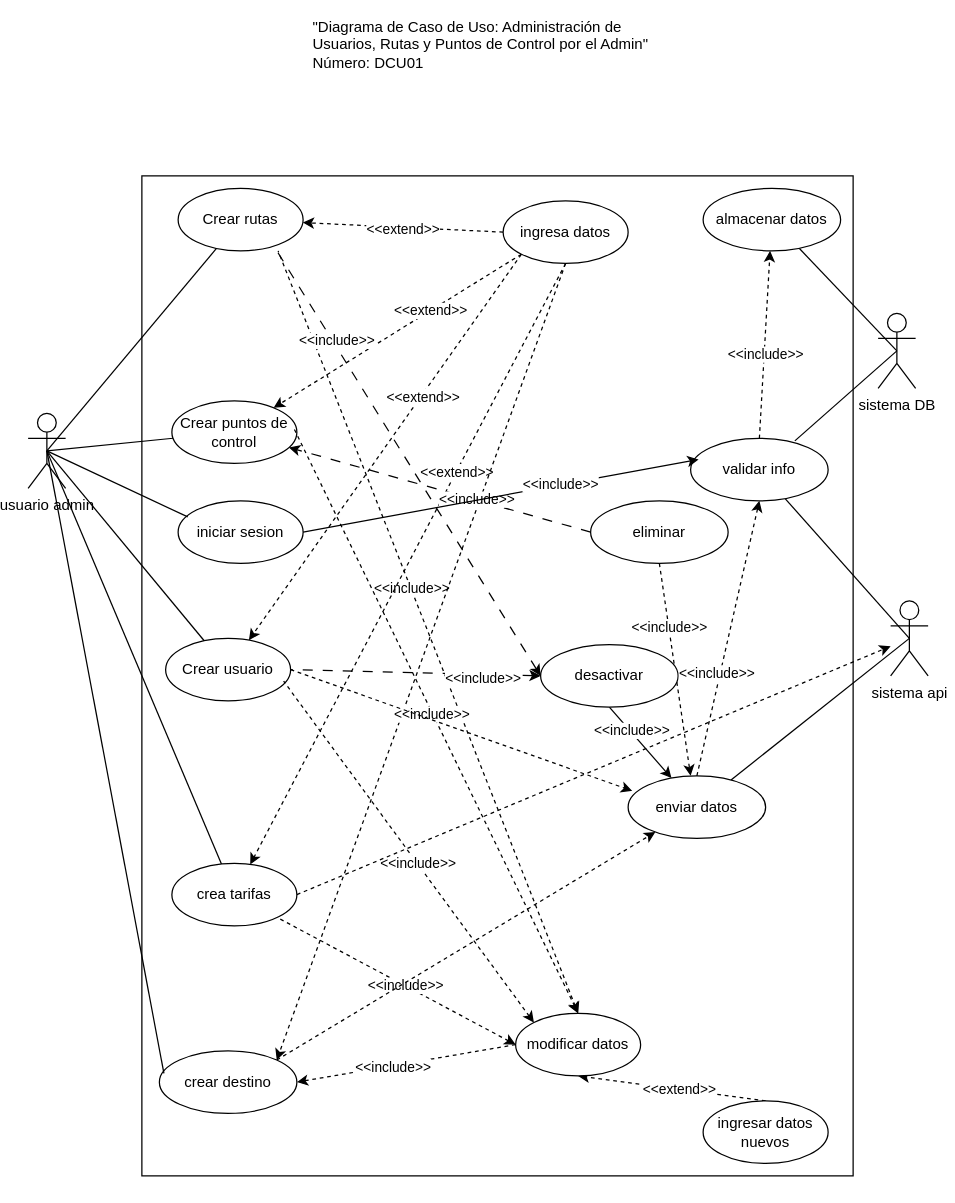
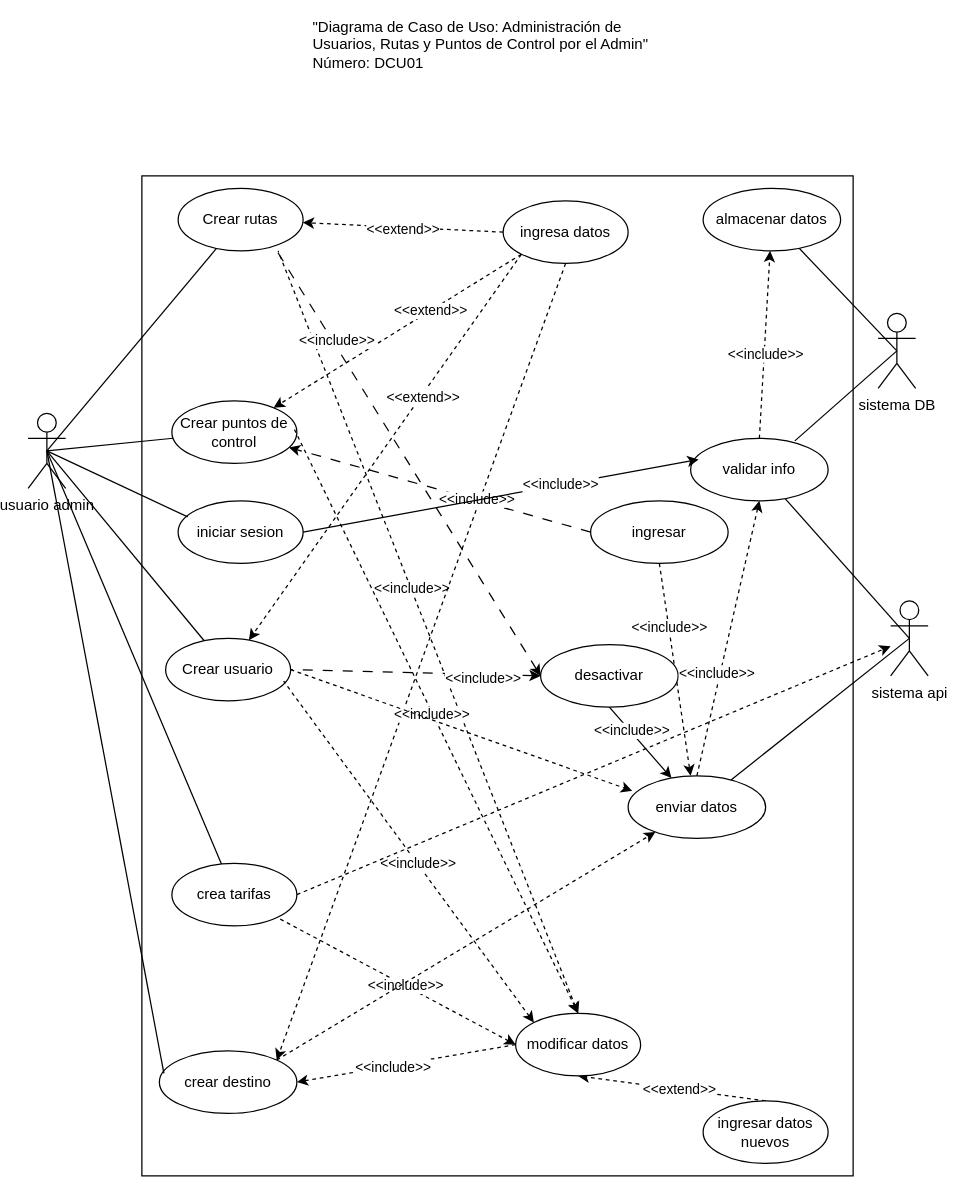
node "eliminar": label "eliminar" -> "ingresar"
edge "ingresa datos" -> "crea tarifas": removed, label "<<extend>>"
